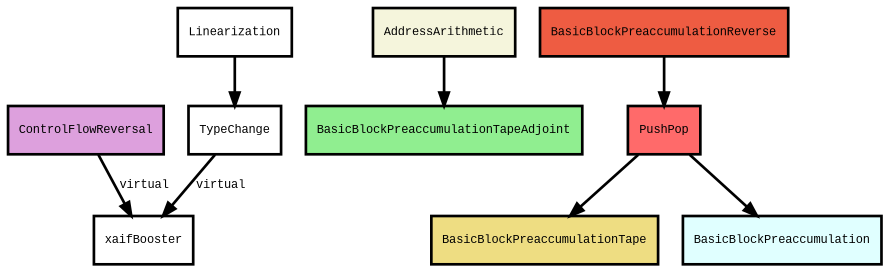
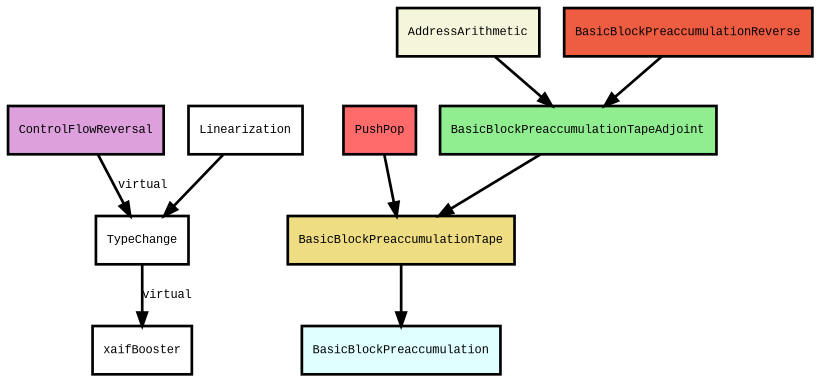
edge "BasicBlockPreaccumulationReverse" -> "PushPop": now "BasicBlockPreaccumulationReverse" -> "BasicBlockPreaccumulationTapeAdjoint"
edge "ControlFlowReversal" -> "xaifBooster": now "ControlFlowReversal" -> "TypeChange"
edge "PushPop" -> "BasicBlockPreaccumulation": now "BasicBlockPreaccumulationTape" -> "BasicBlockPreaccumulation"
edge "BasicBlockPreaccumulationTapeAdjoint" -> "BasicBlockPreaccumulationTape": added
